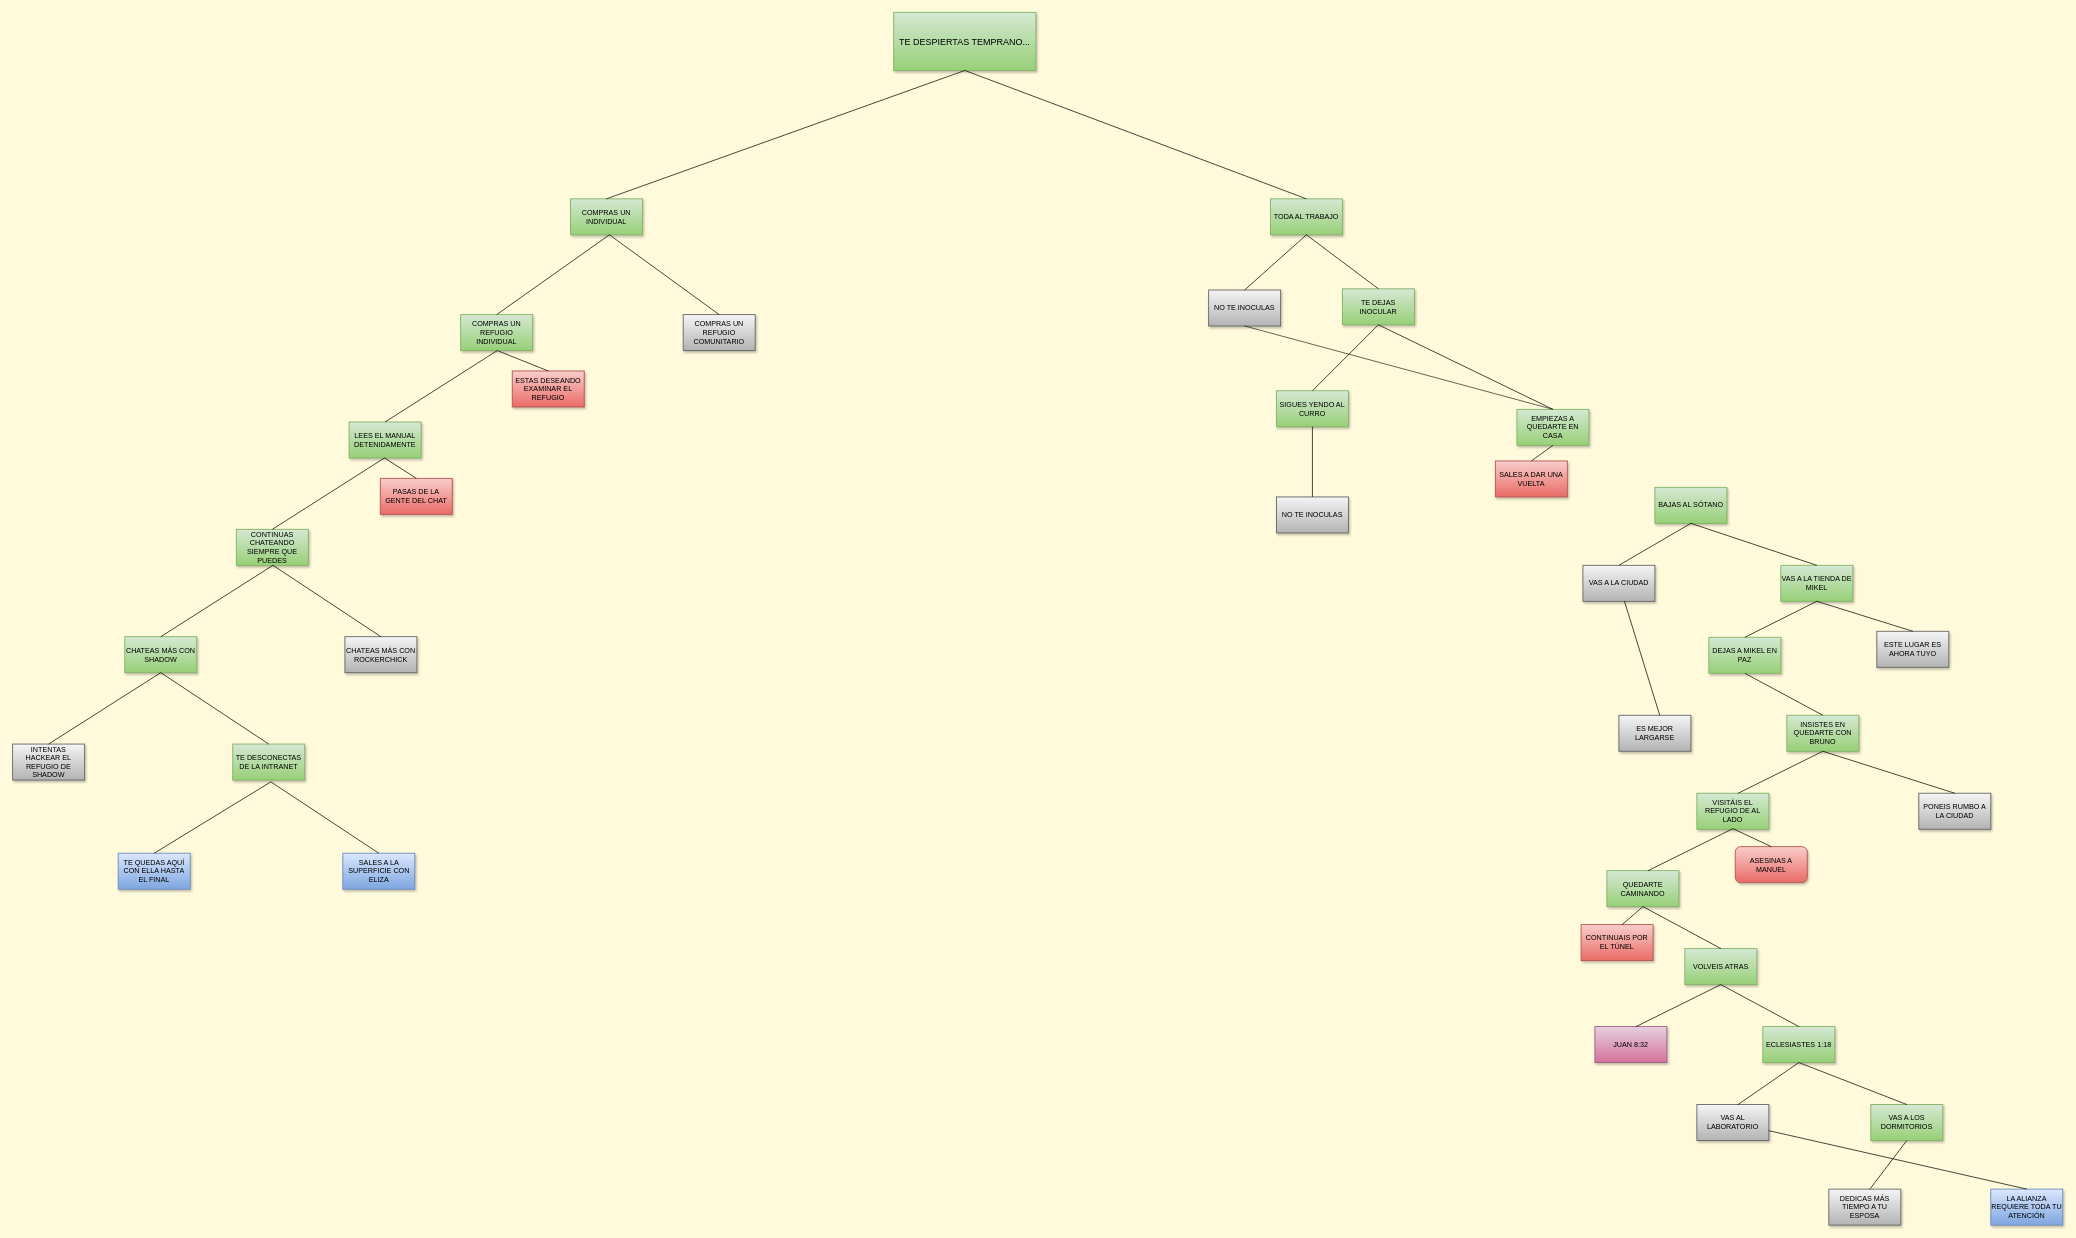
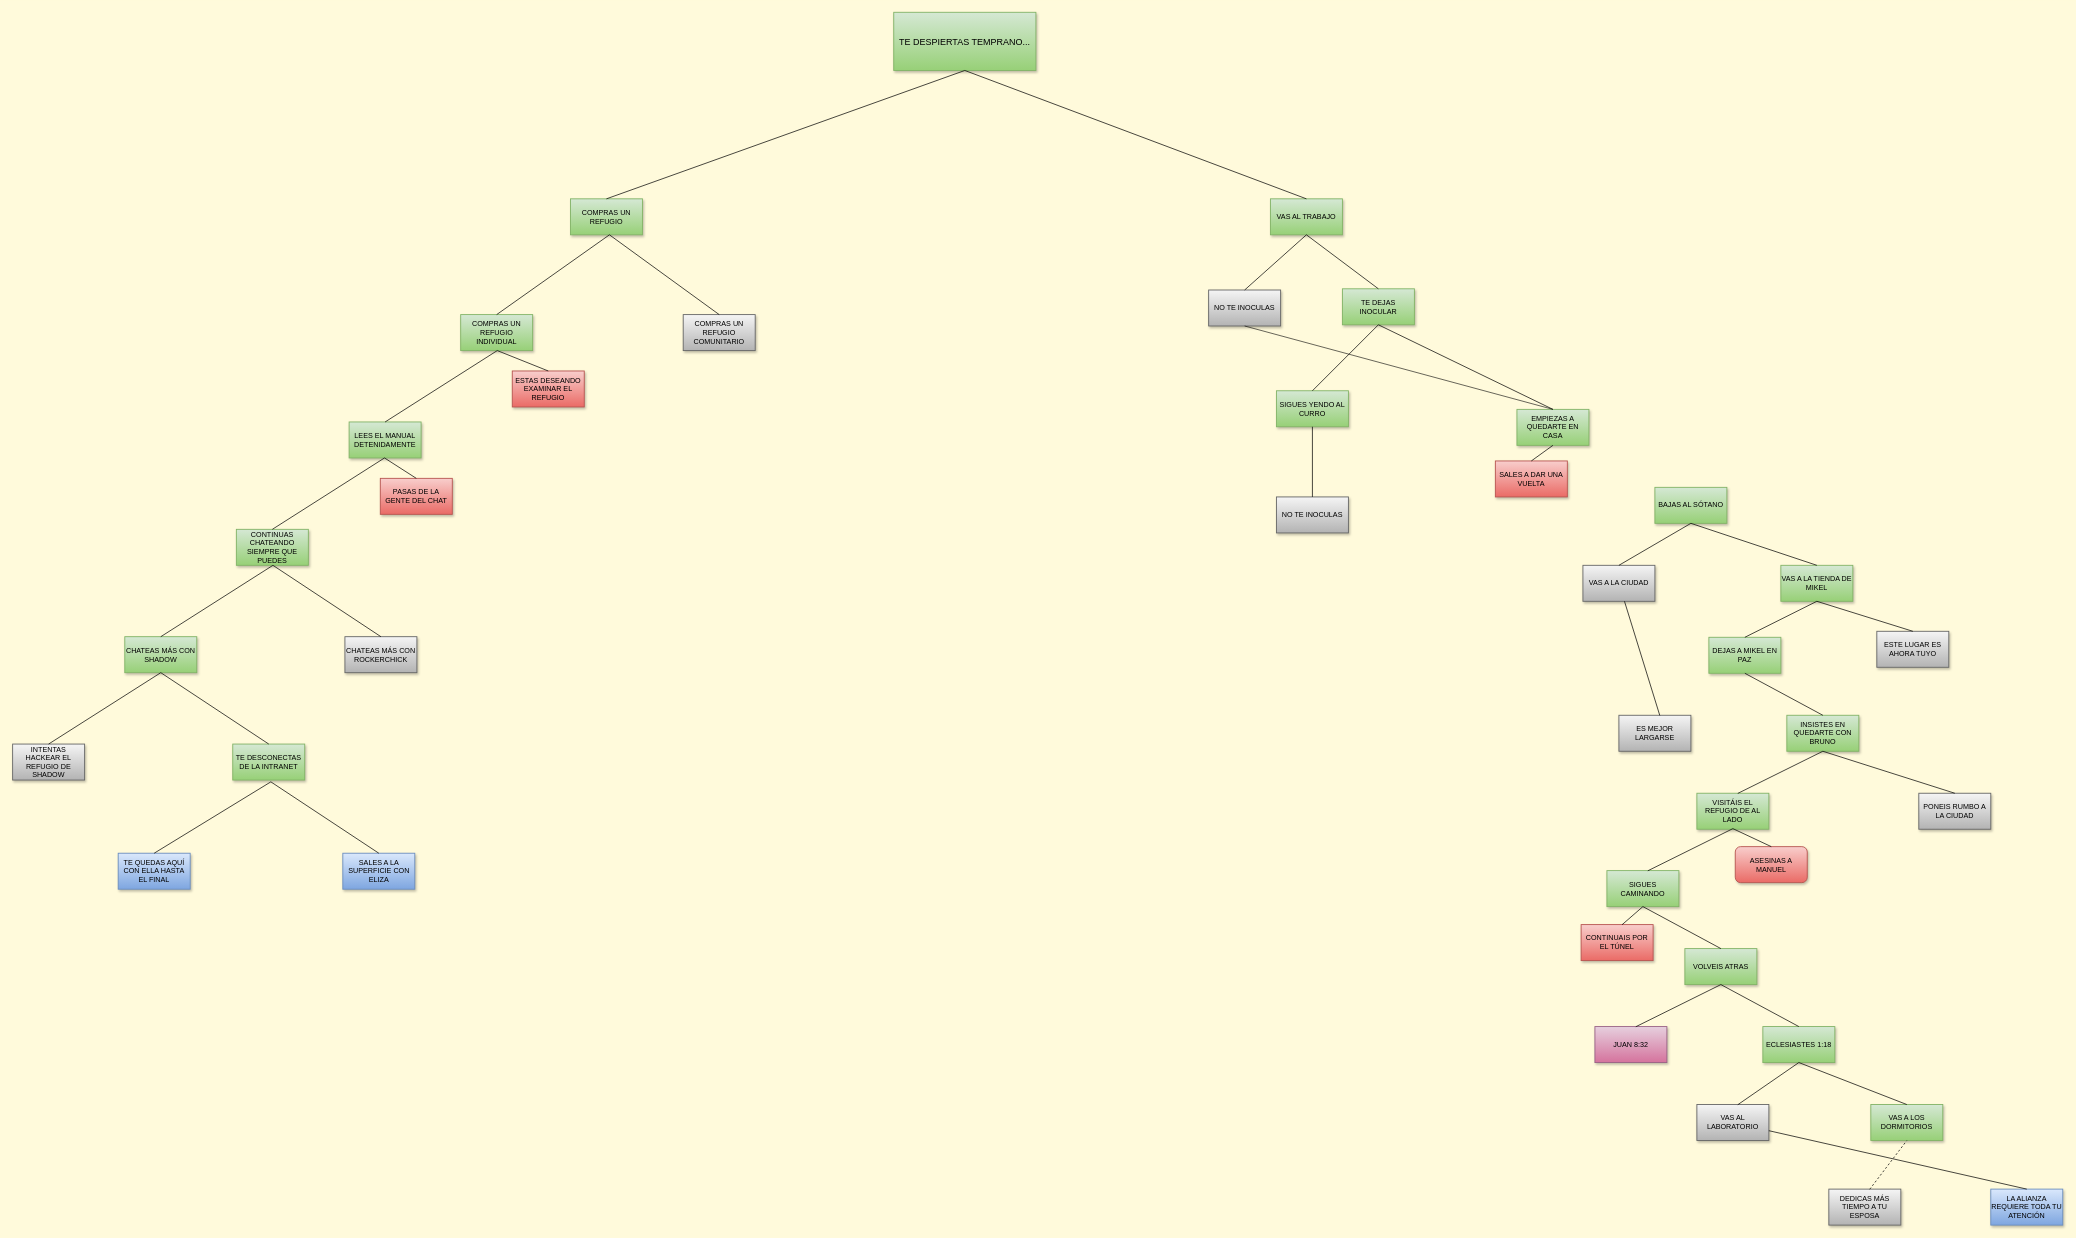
node "COMPRAS UN INDIVIDUAL": label "COMPRAS UN INDIVIDUAL" -> "COMPRAS UN REFUGIO"
node "TODA AL TRABAJO": label "TODA AL TRABAJO" -> "VAS AL TRABAJO"
node "QUEDARTE CAMINANDO": label "QUEDARTE CAMINANDO" -> "SIGUES CAMINANDO"
edge "VAS A LOS DORMITORIOS" -- "DEDICAS MÁS TIEMPO A TU ESPOSA": style solid -> dashed
